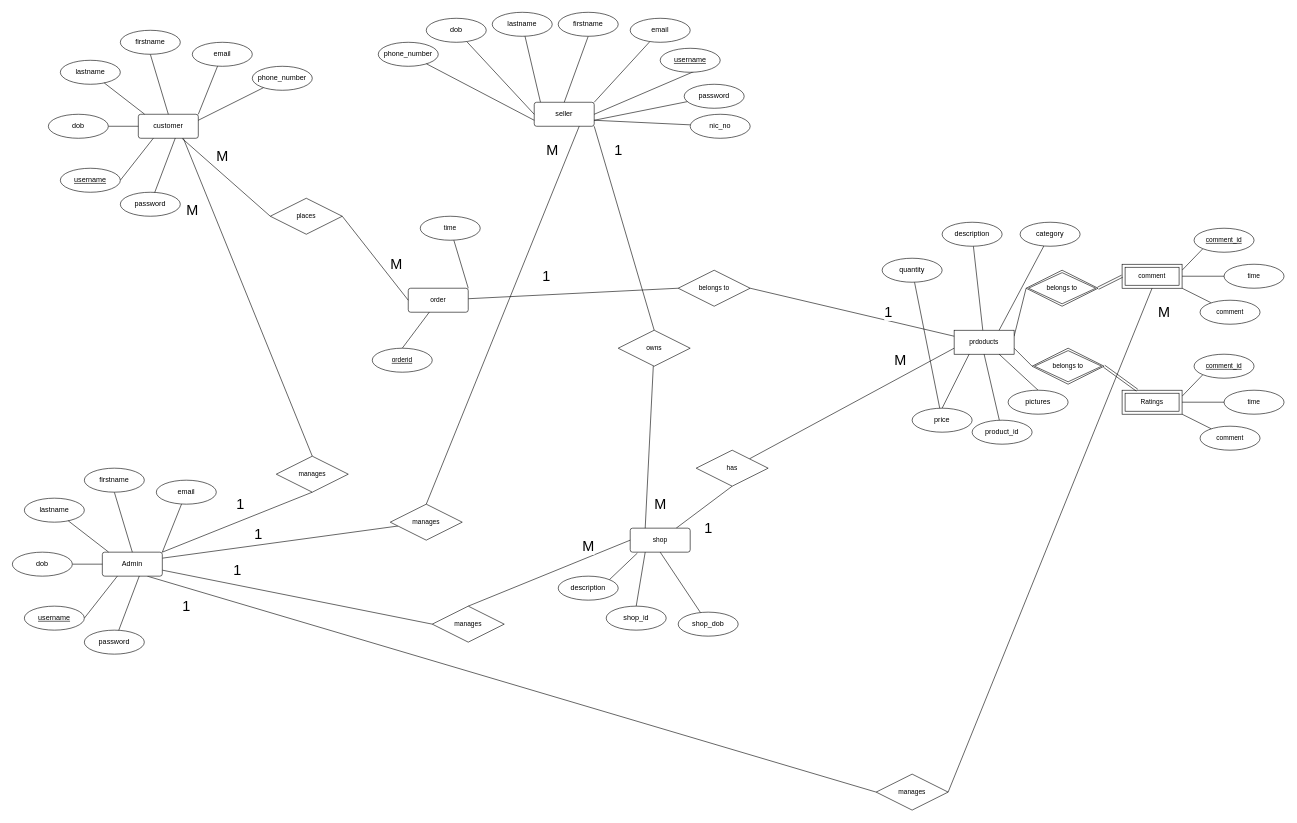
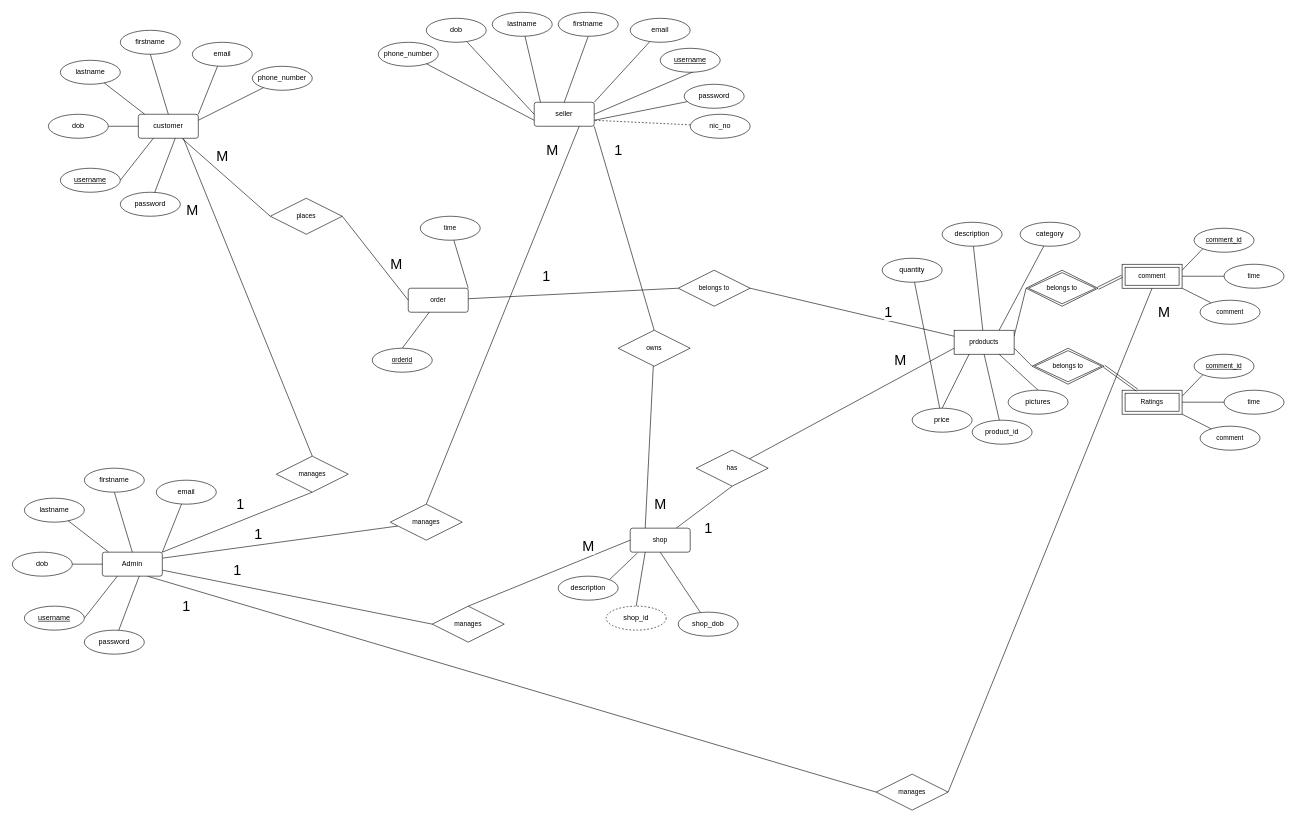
edge "seller" -- "nic_no": style solid -> dashed
node "shop_id": style solid -> dashed
